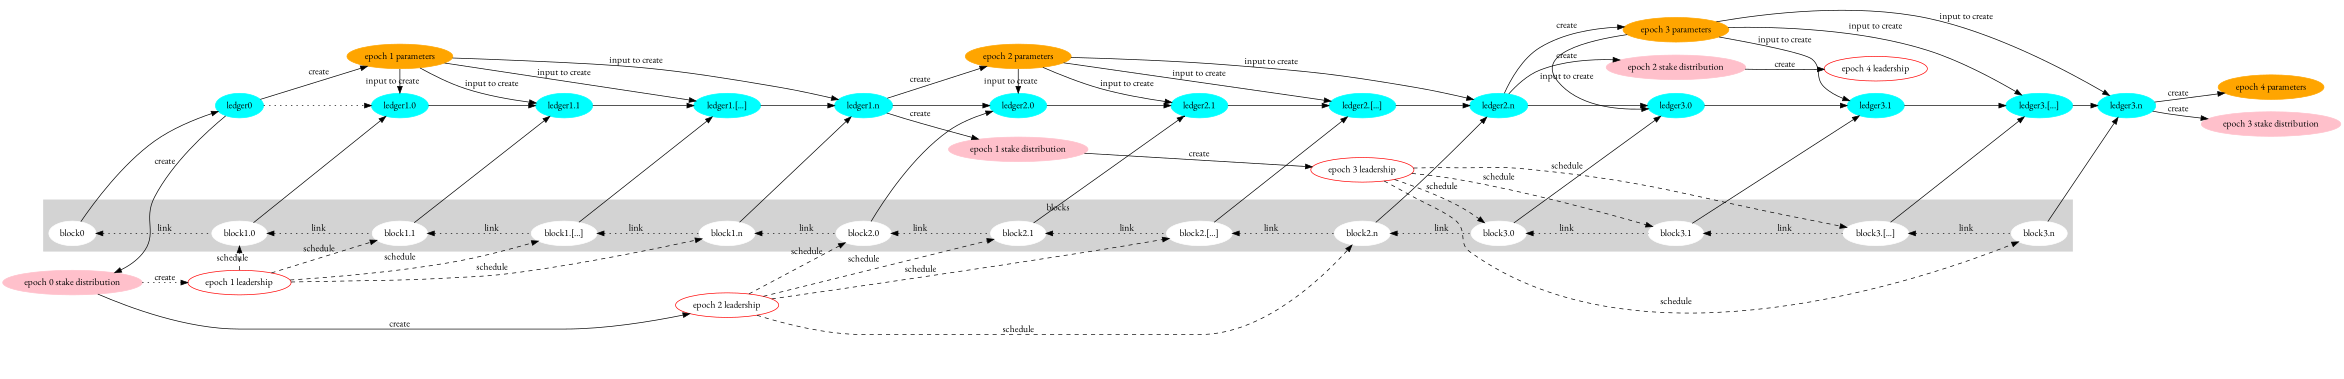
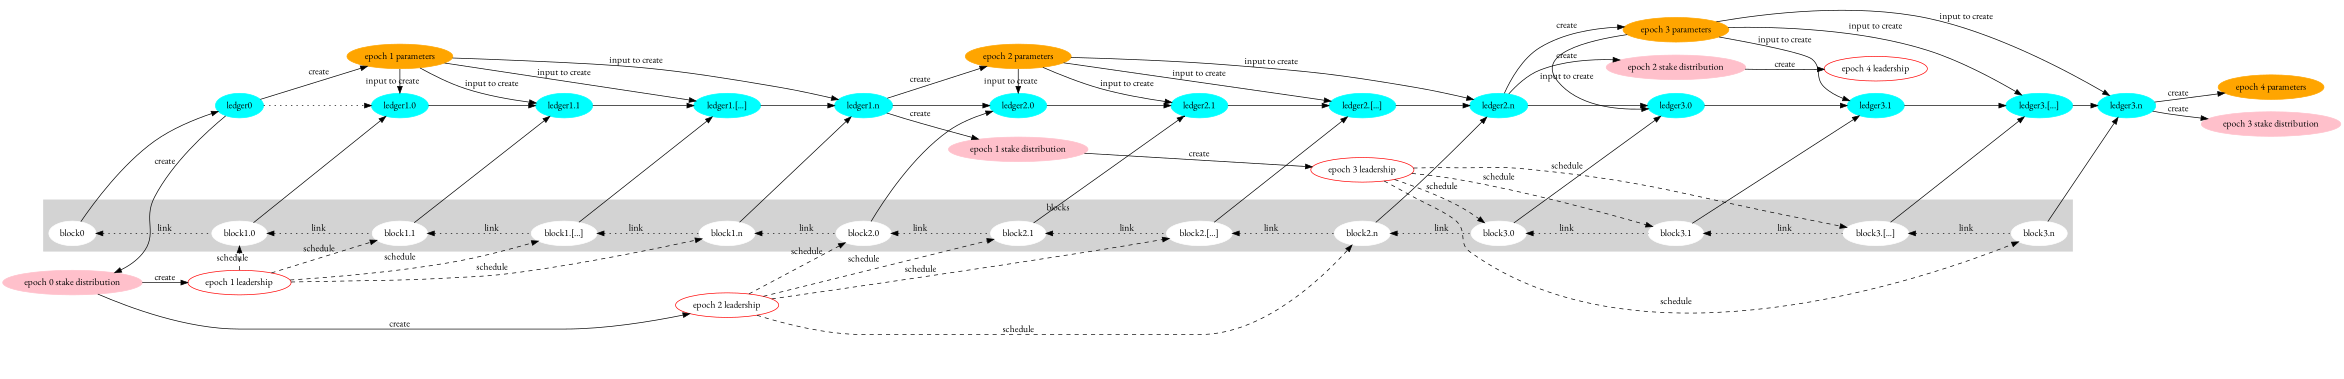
edge "epoch 0 stake distribution" -> "epoch 1 leadership": style dotted -> solid
